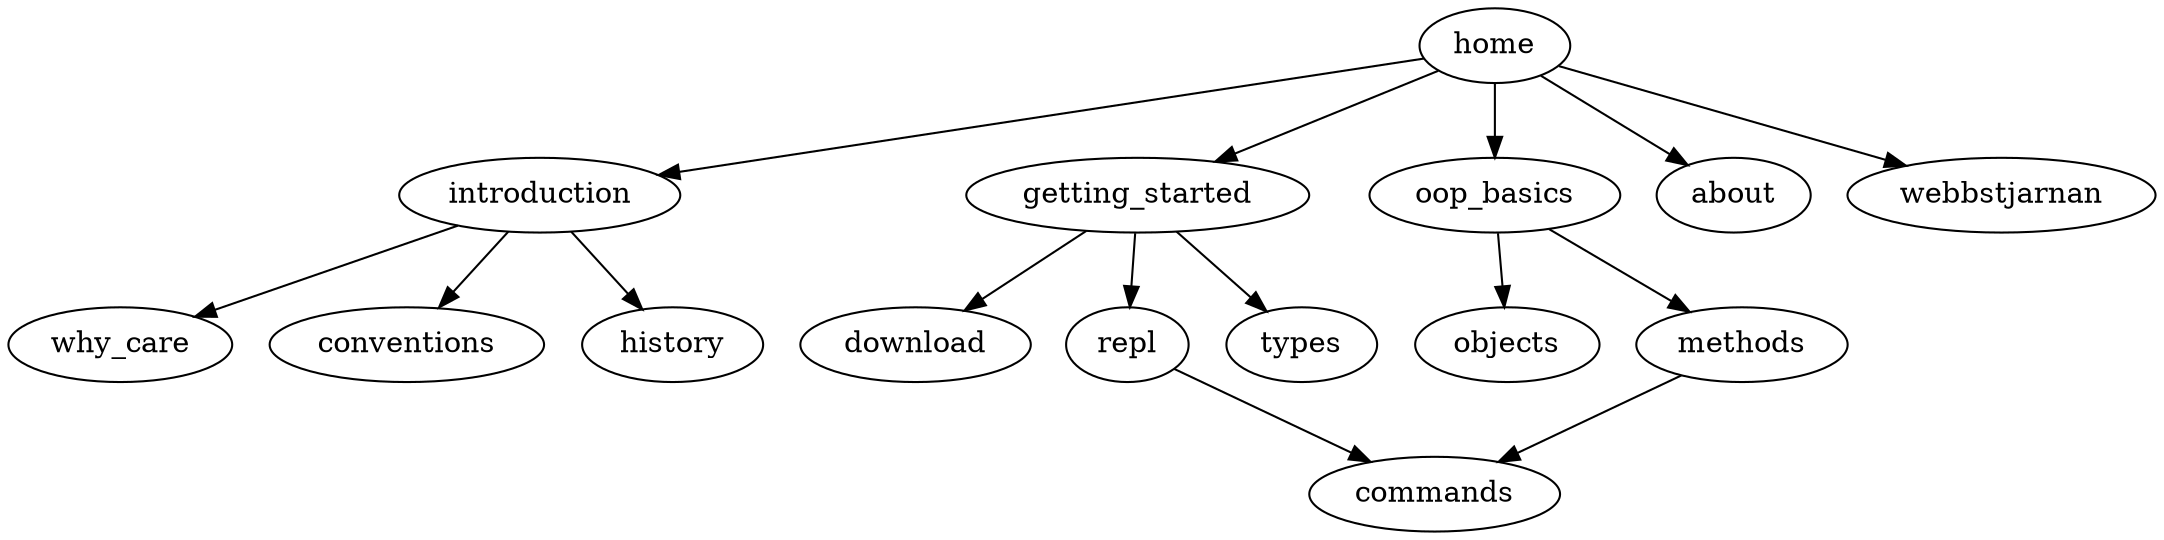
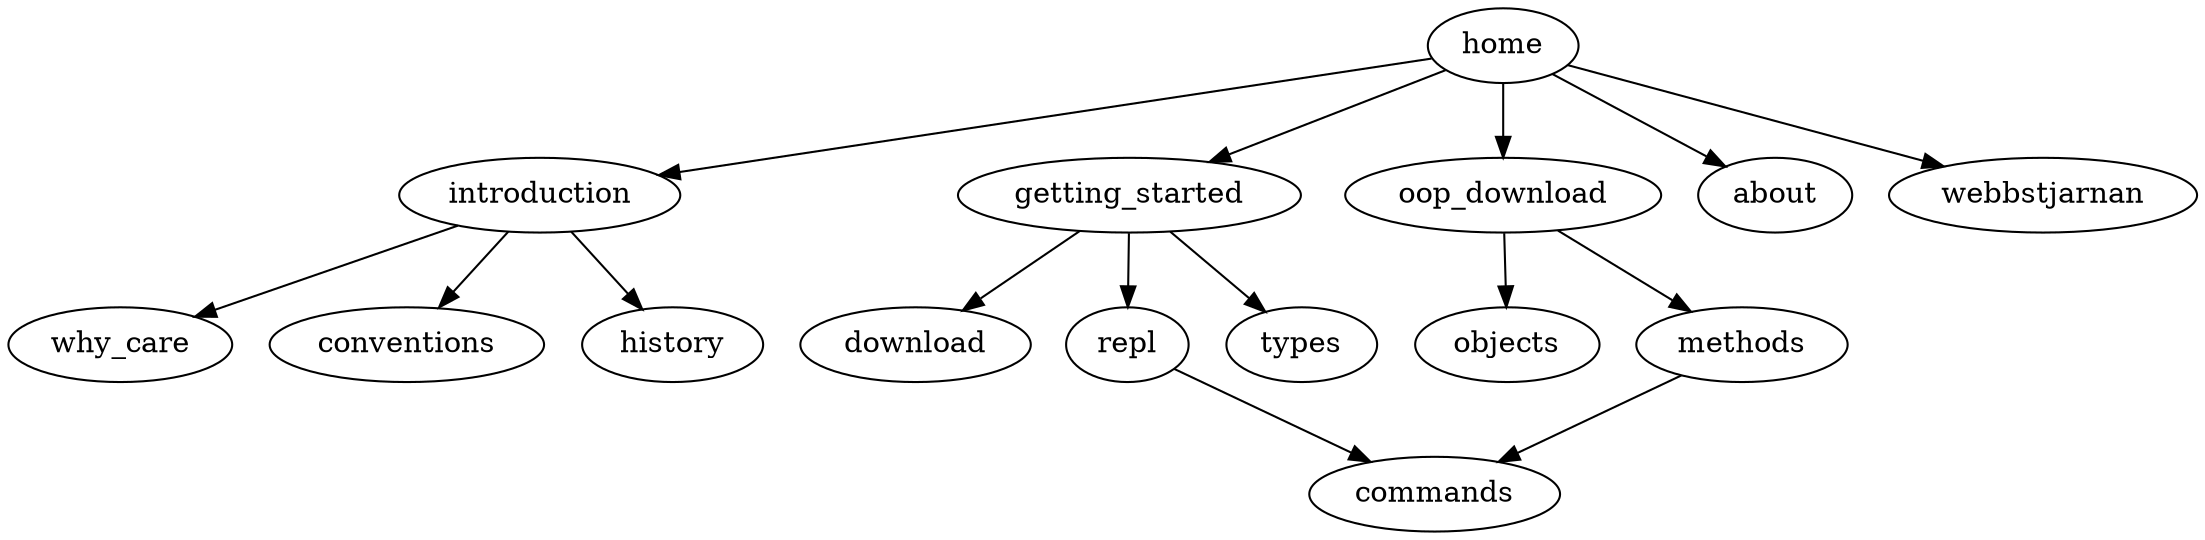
node "oop_basics": label "oop_basics" -> "oop_download"
